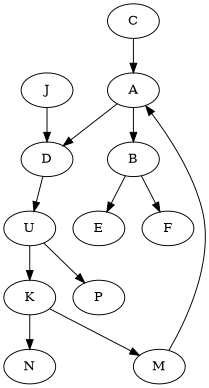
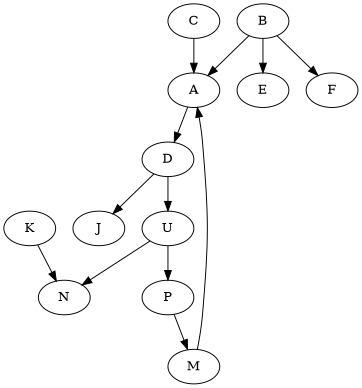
edge "J" -> "D": reversed
edge "A" -> "B": reversed
edge "U" -> "K": now "U" -> "N"
edge "K" -> "M": now "P" -> "M"
